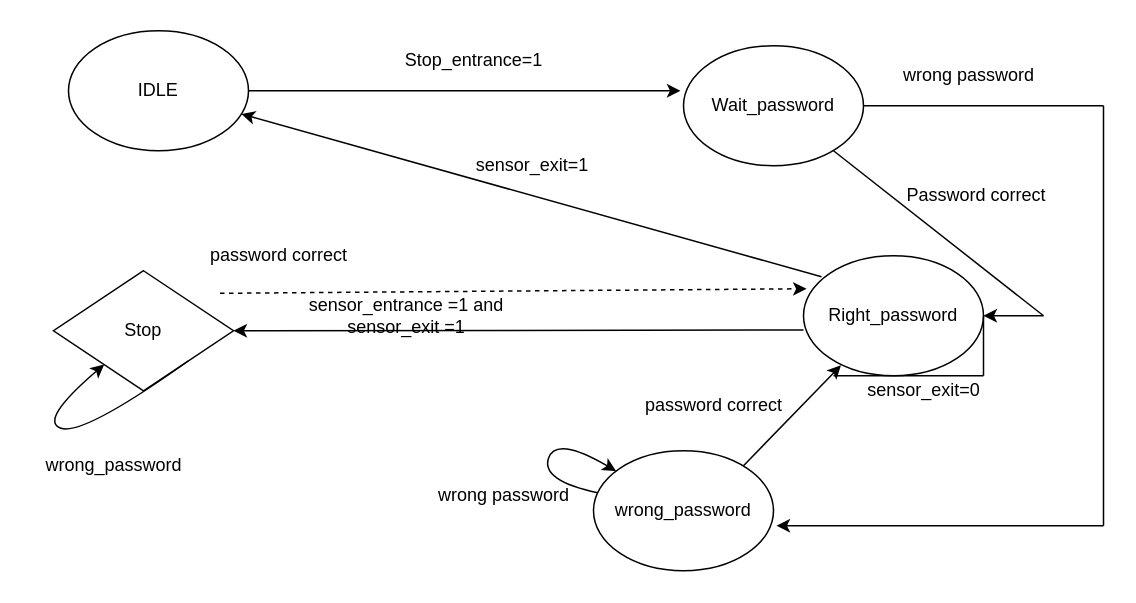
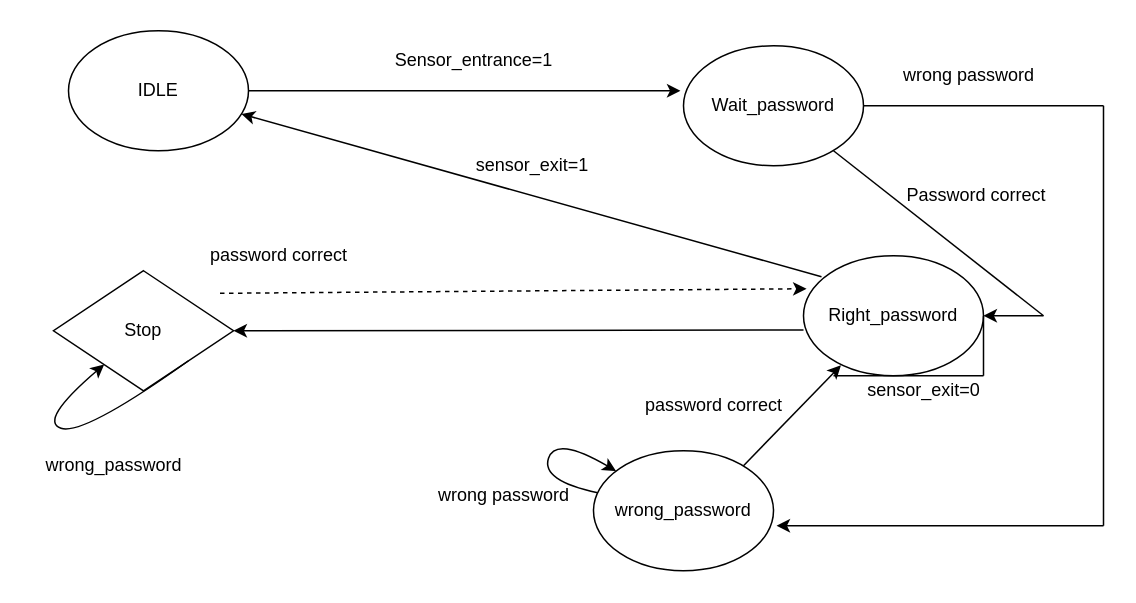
node "Stop_entrance=1": label "Stop_entrance=1" -> "Sensor_entrance=1"
node "sensor_entrance =1 and sensor_exit =1": removed
